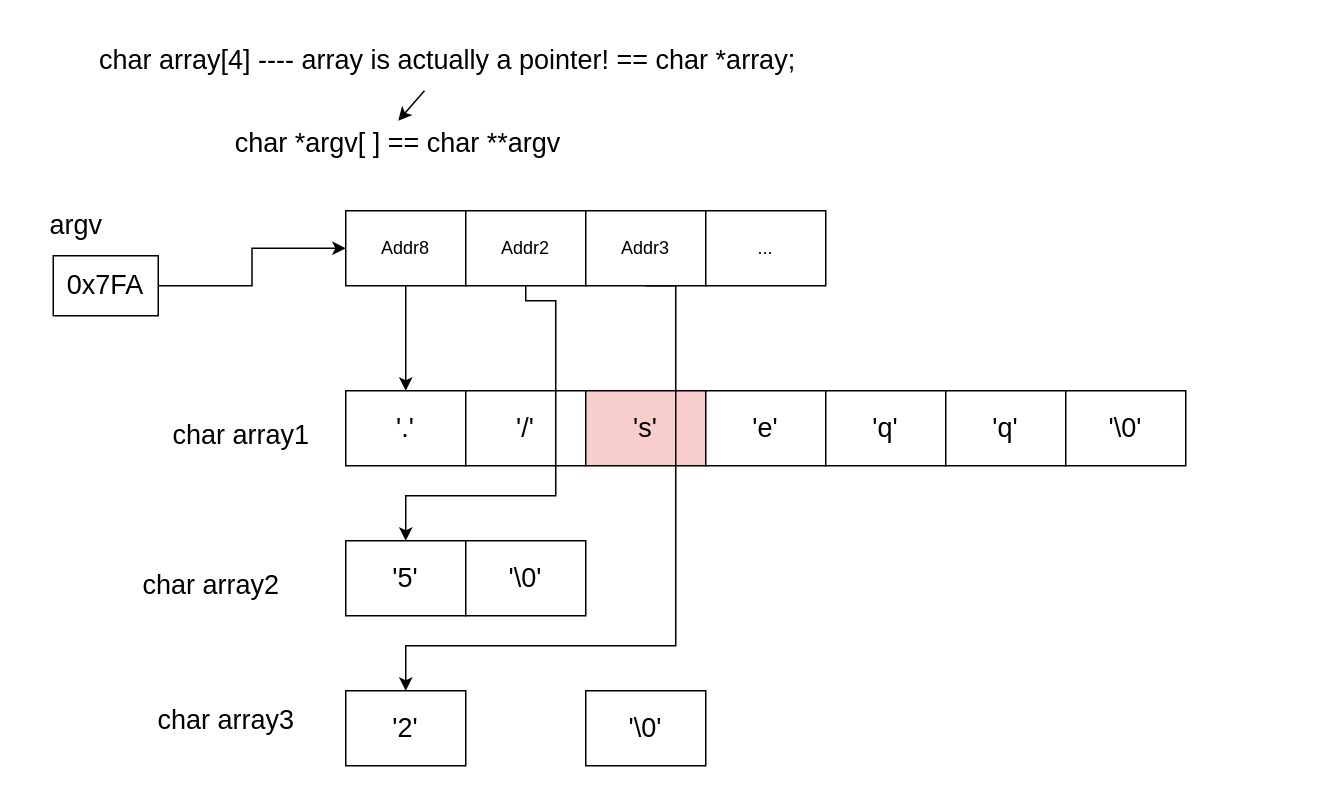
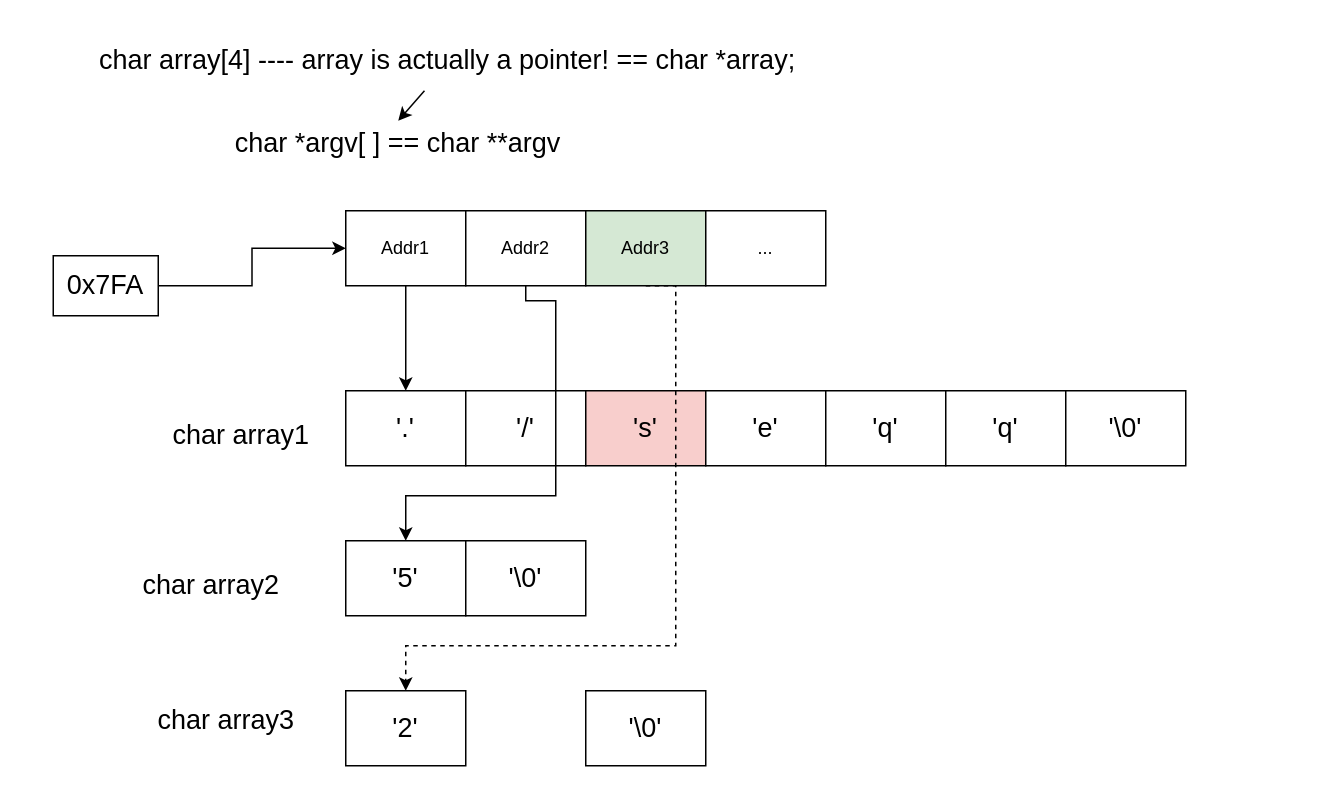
node "argv": removed
node "Addr8": label "Addr8" -> "Addr1"
node "Addr3": fillcolor #ffffff -> #d5e8d4
edge "Addr3" -> "'2'": style solid -> dashed
